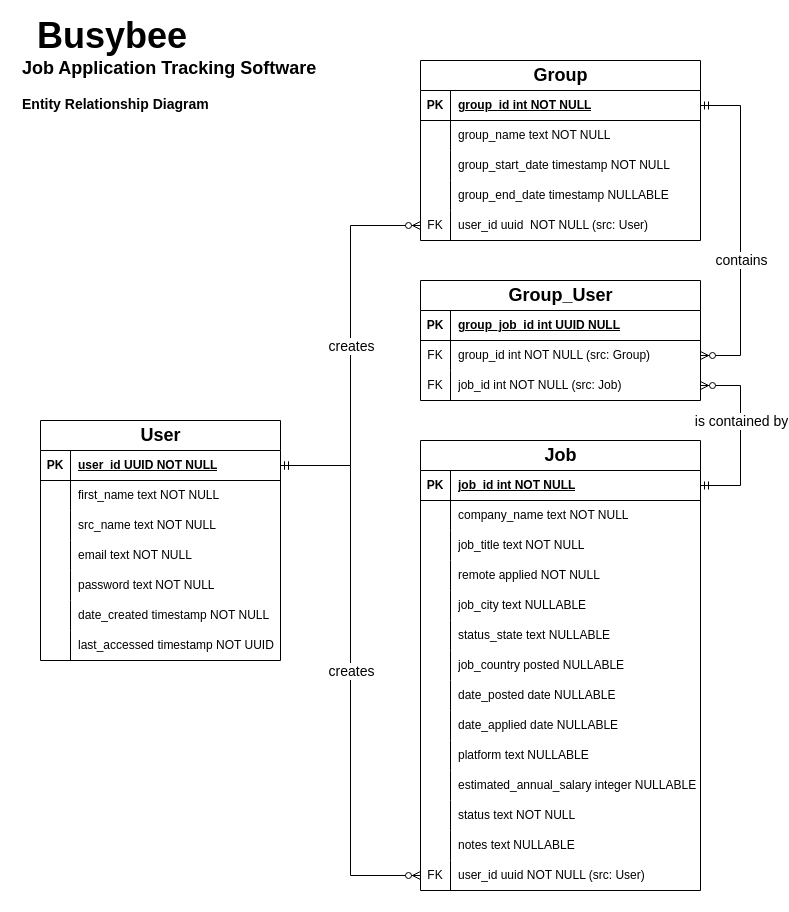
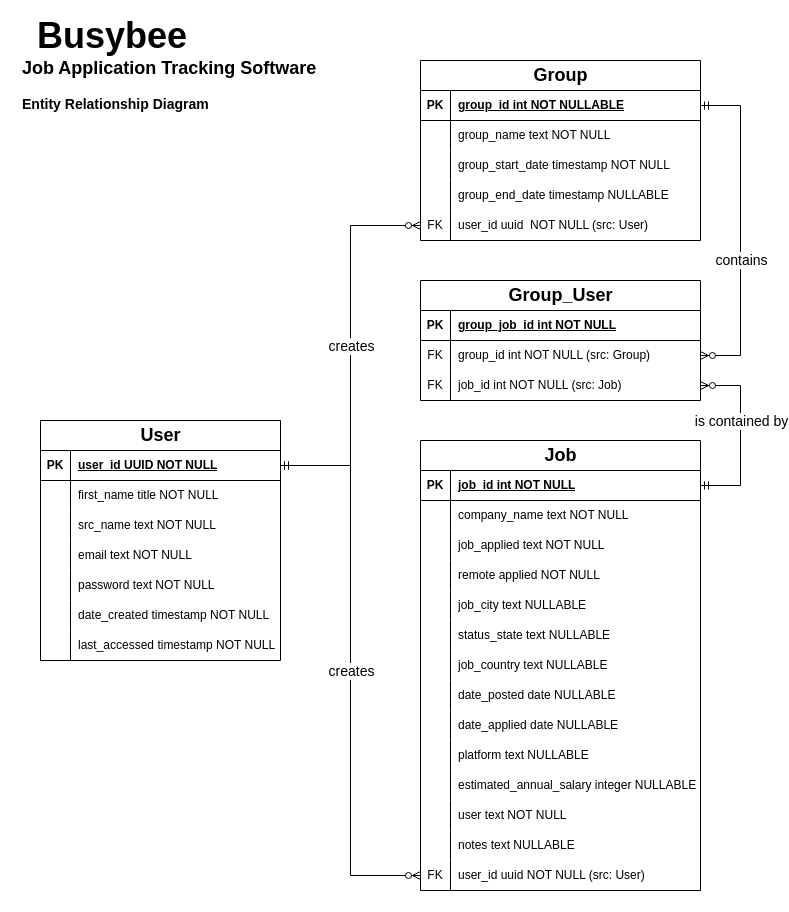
node "group_id int NOT NULL": label "group_id int NOT NULL" -> "group_id int NOT NULLABLE"
node "group_job_id int UUID NULL": label "group_job_id int UUID NULL" -> "group_job_id int NOT NULL"
node "first_name text NOT NULL": label "first_name text NOT NULL" -> "first_name title NOT NULL"
node "job_title text NOT NULL": label "job_title text NOT NULL" -> "job_applied text NOT NULL"
node "last_accessed timestamp NOT UUID": label "last_accessed timestamp NOT UUID" -> "last_accessed timestamp NOT NULL"
node "job_country posted NULLABLE": label "job_country posted NULLABLE" -> "job_country text NULLABLE"
node "status text NOT NULL": label "status text NOT NULL" -> "user text NOT NULL"
